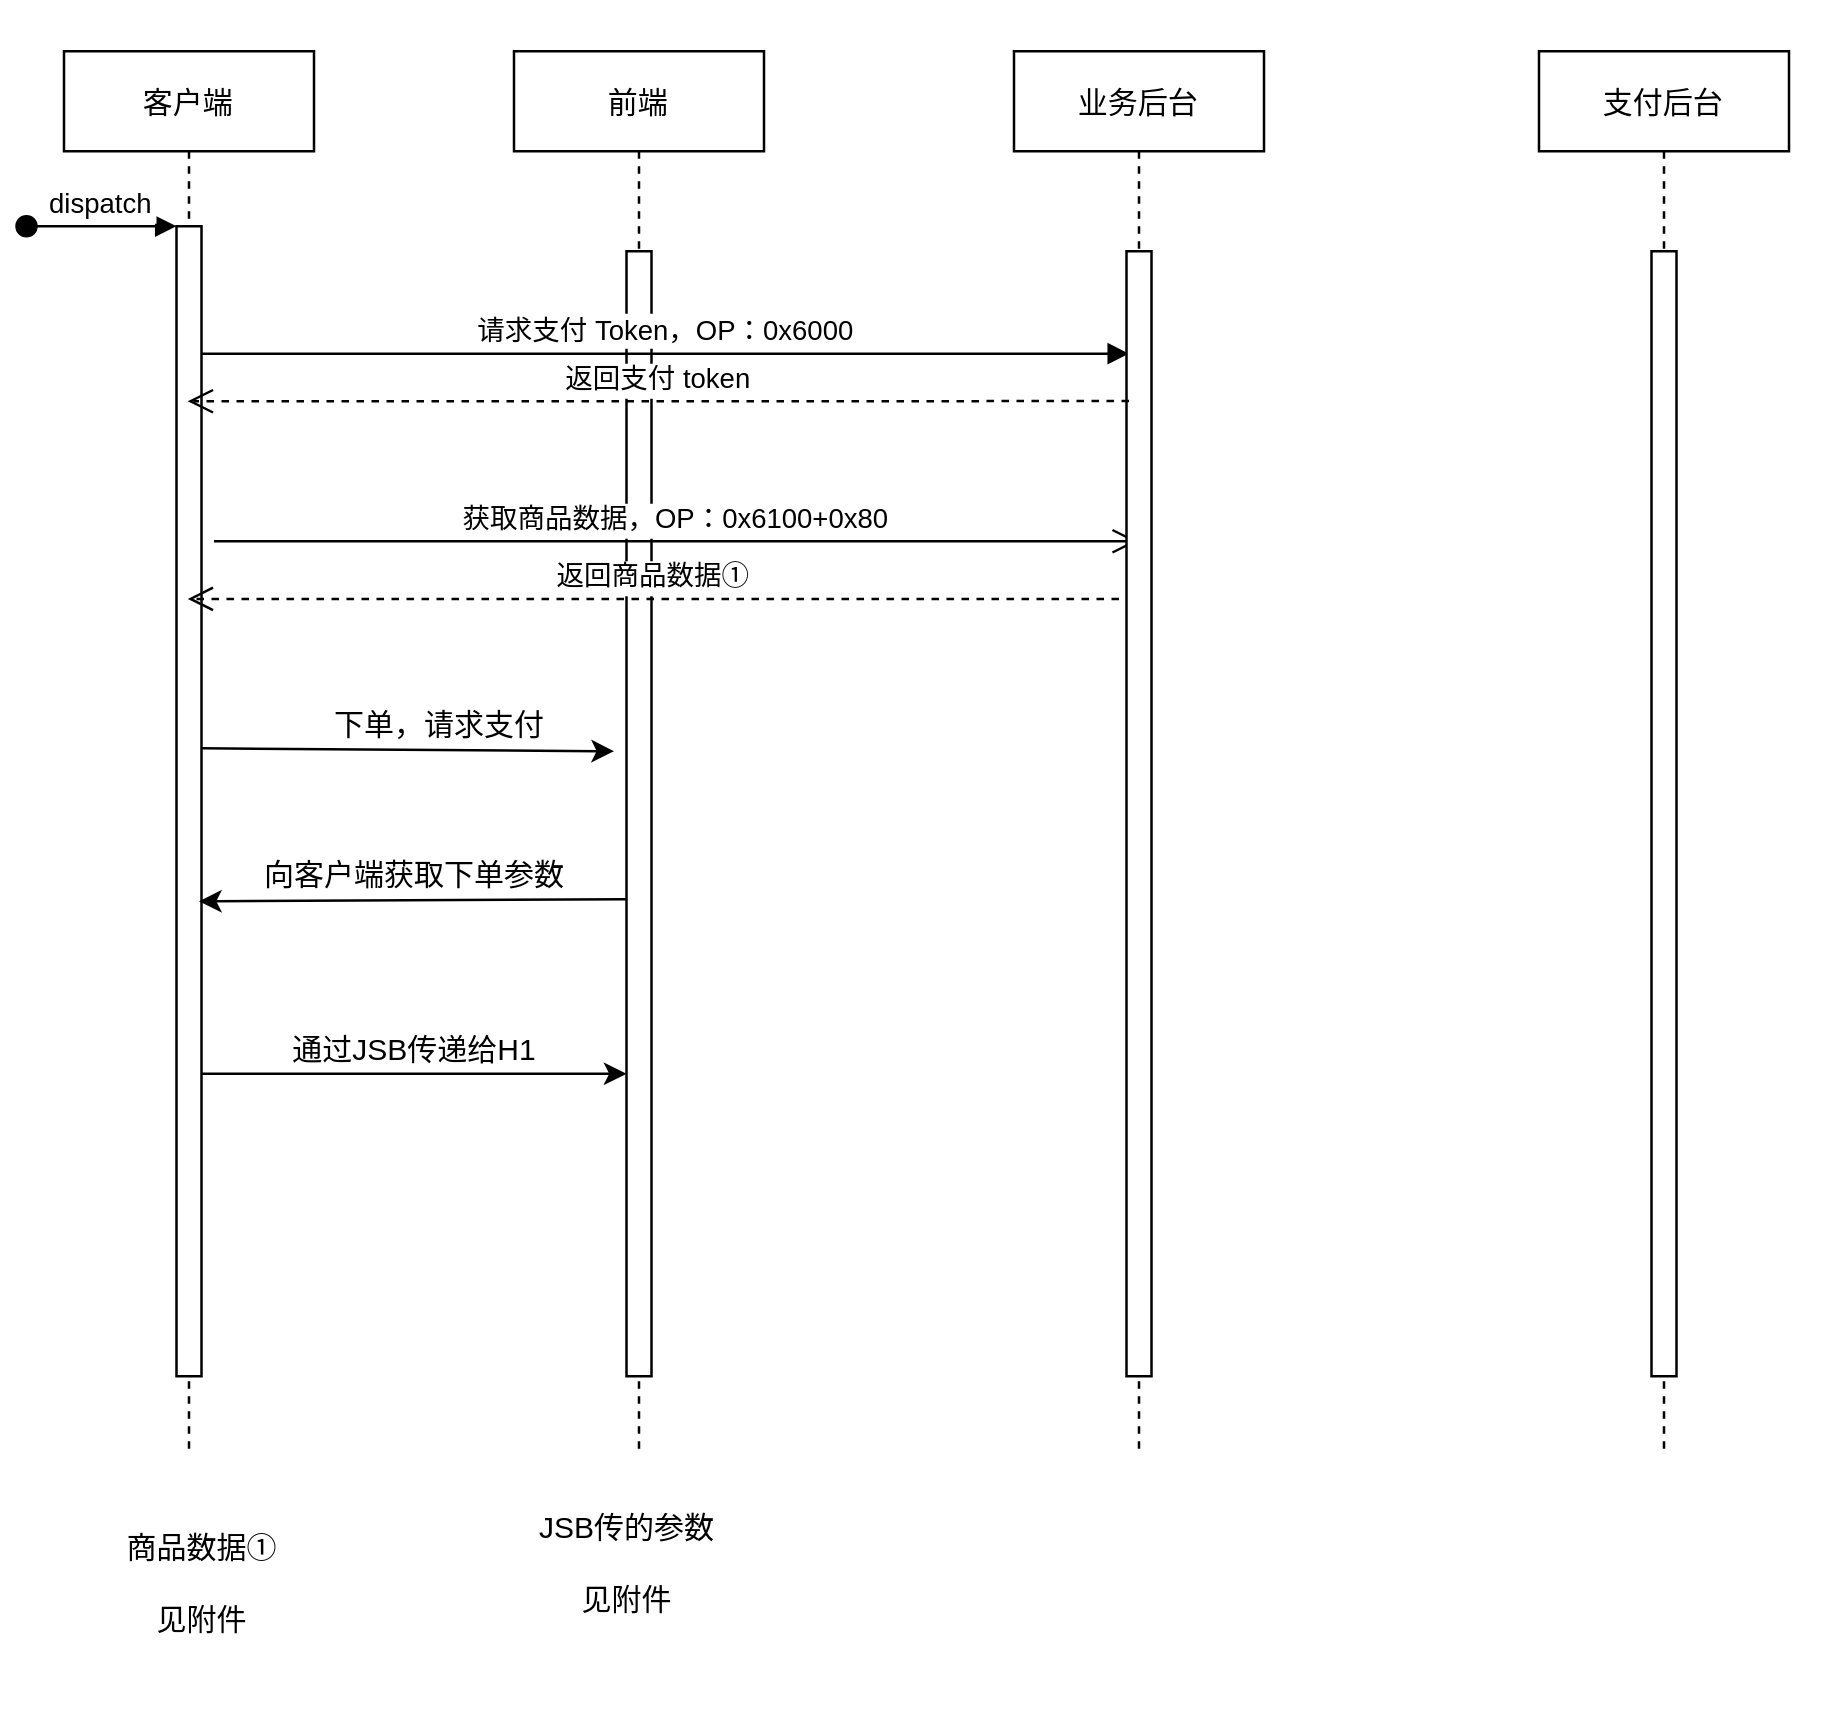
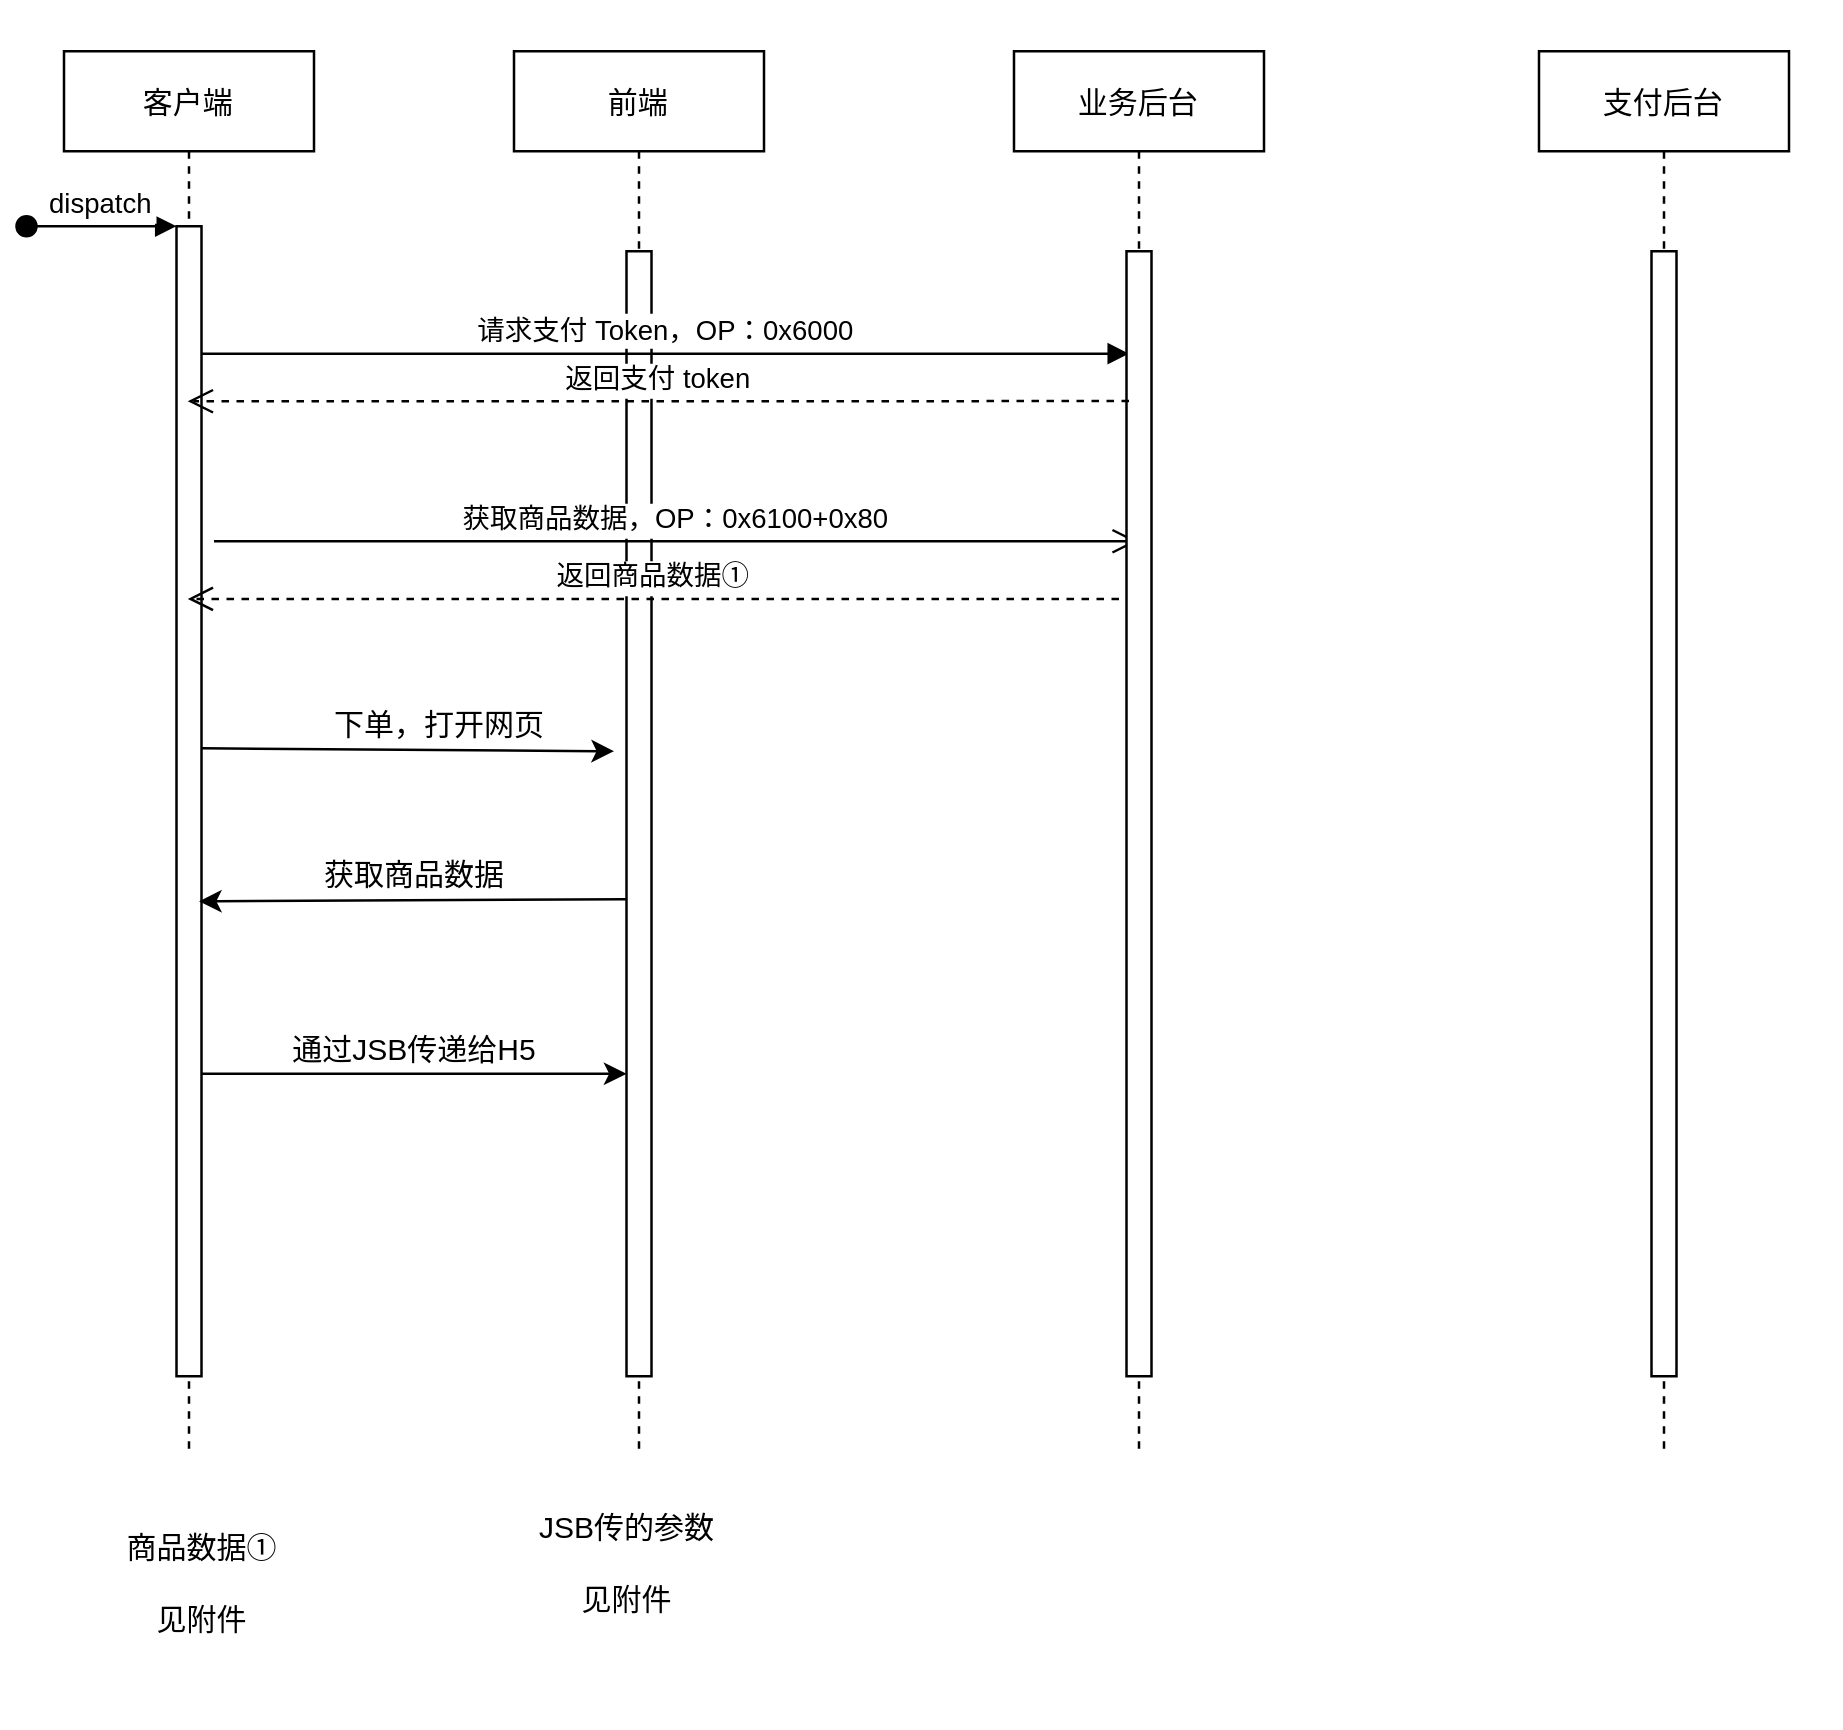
node "下单，请求支付": label "下单，请求支付" -> "下单，打开网页"
node "向客户端获取下单参数": label "向客户端获取下单参数" -> "获取商品数据"
node "通过JSB传递给H1": label "通过JSB传递给H1" -> "通过JSB传递给H5"
